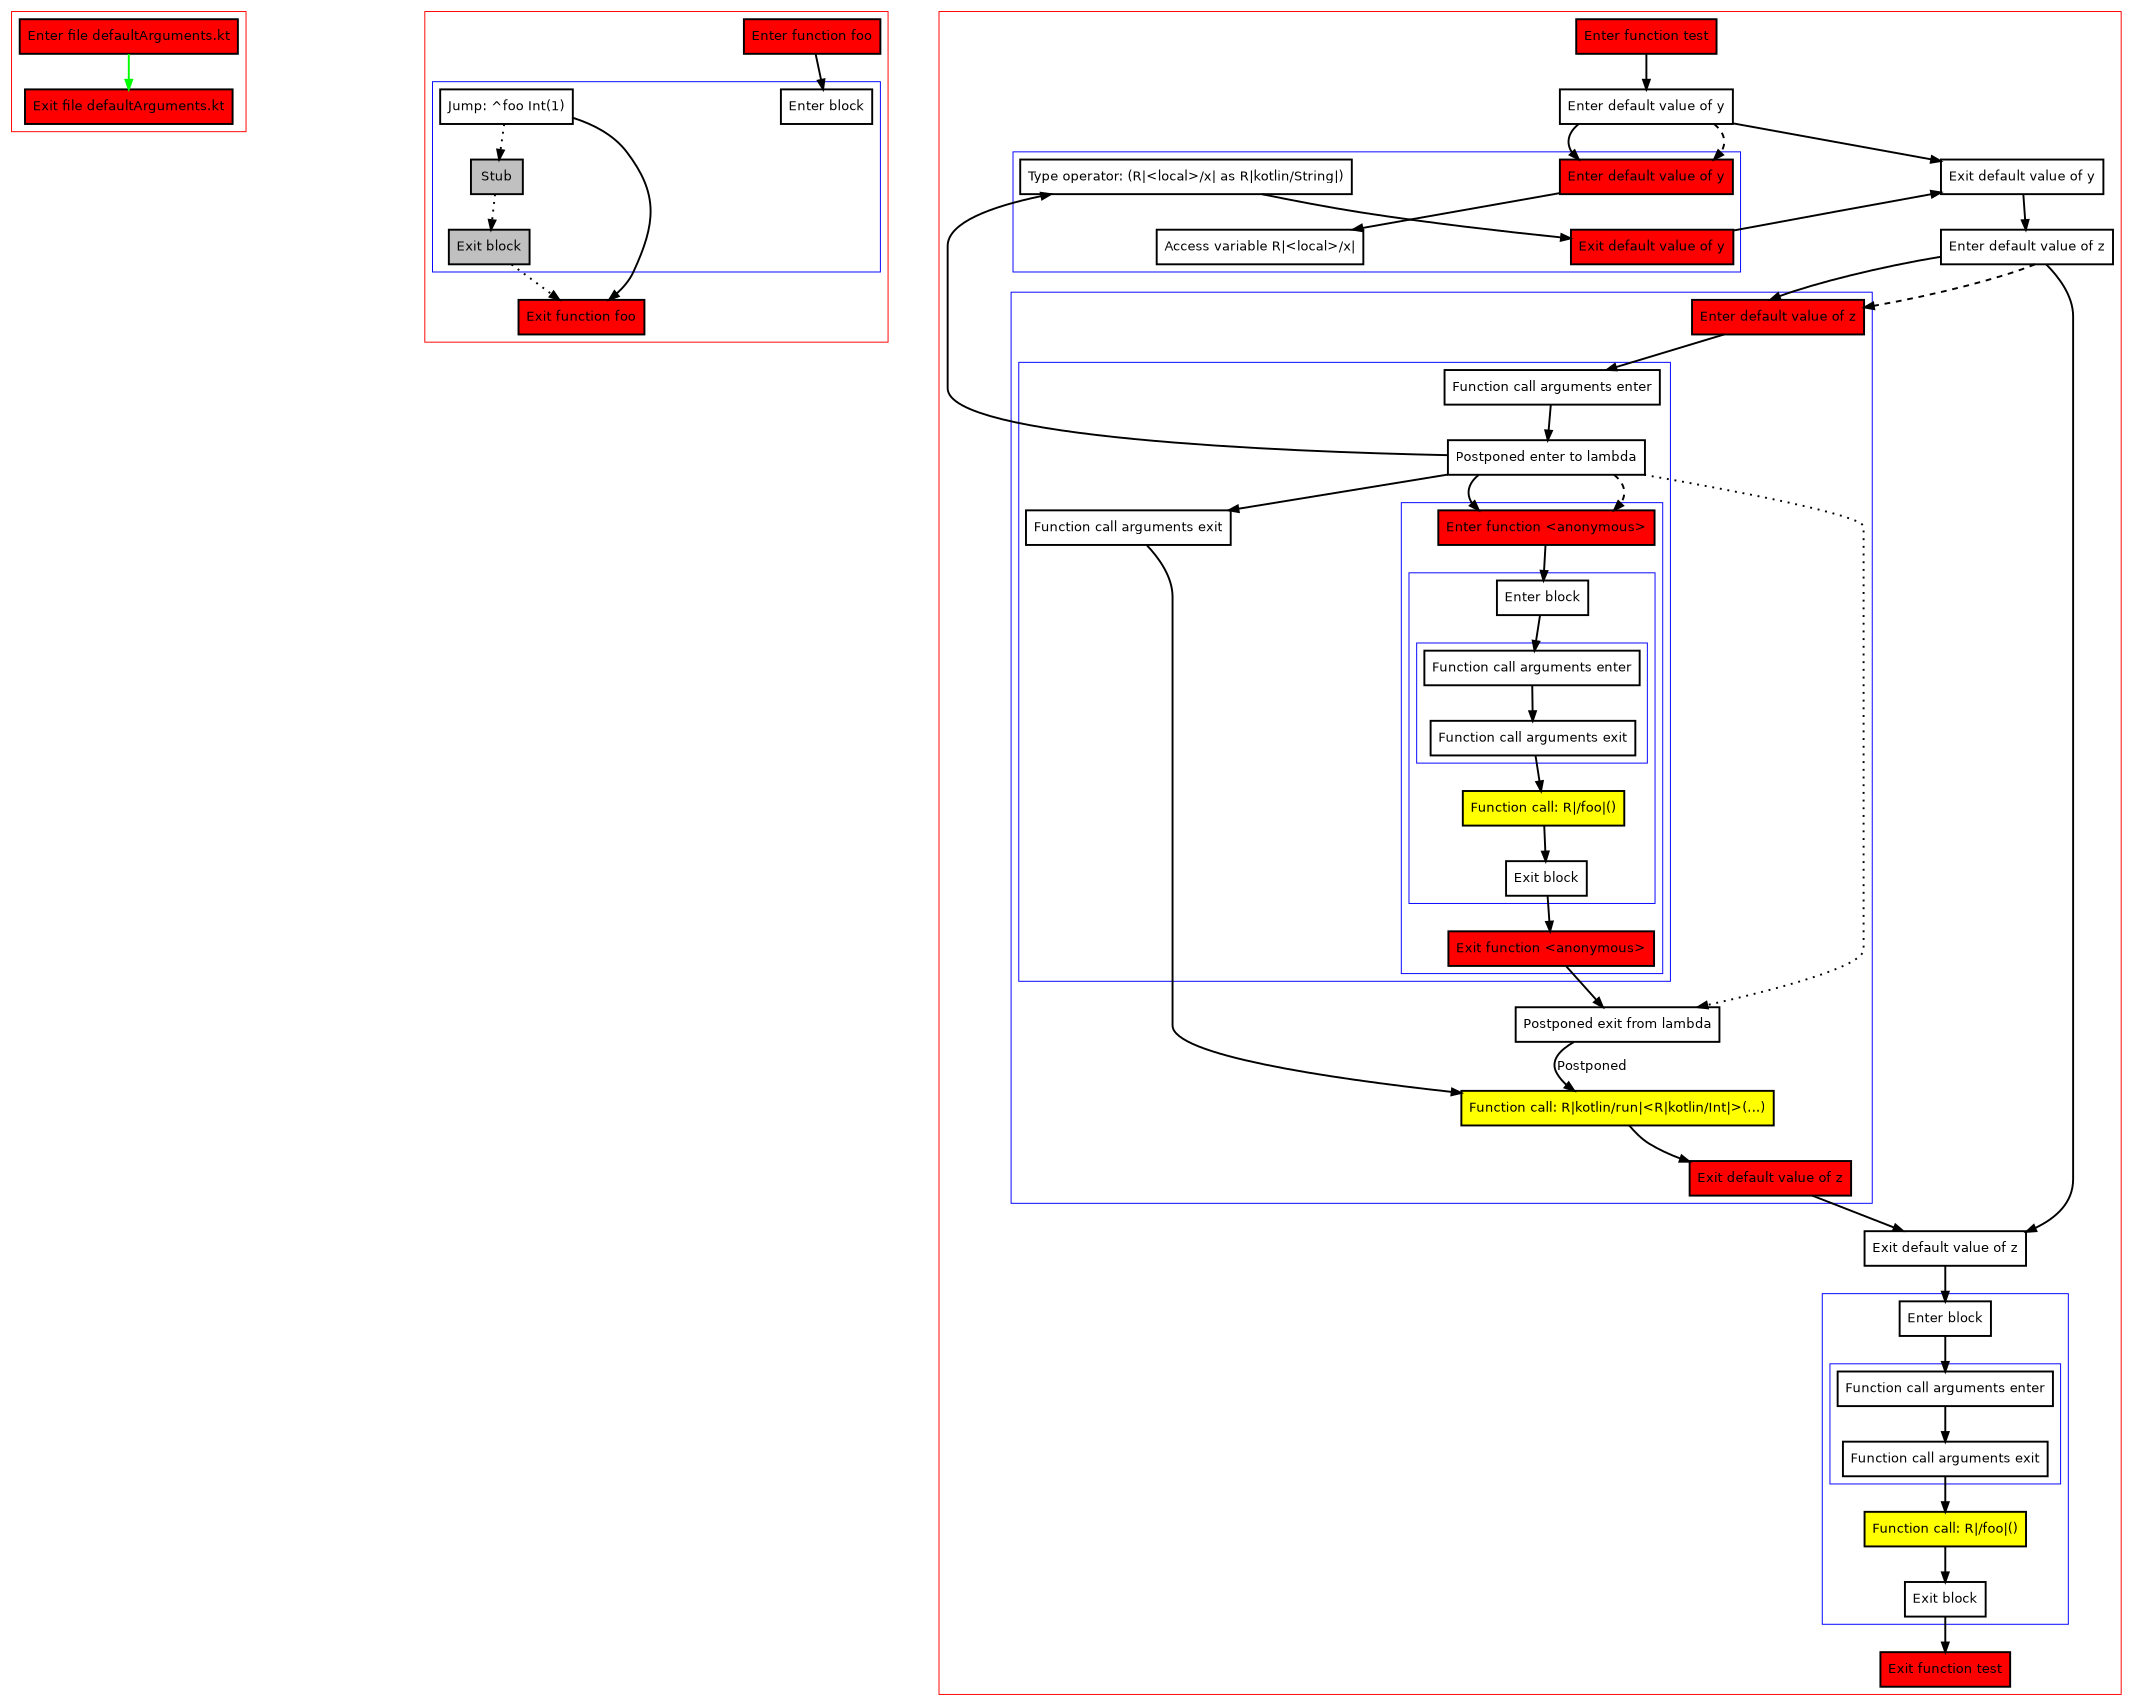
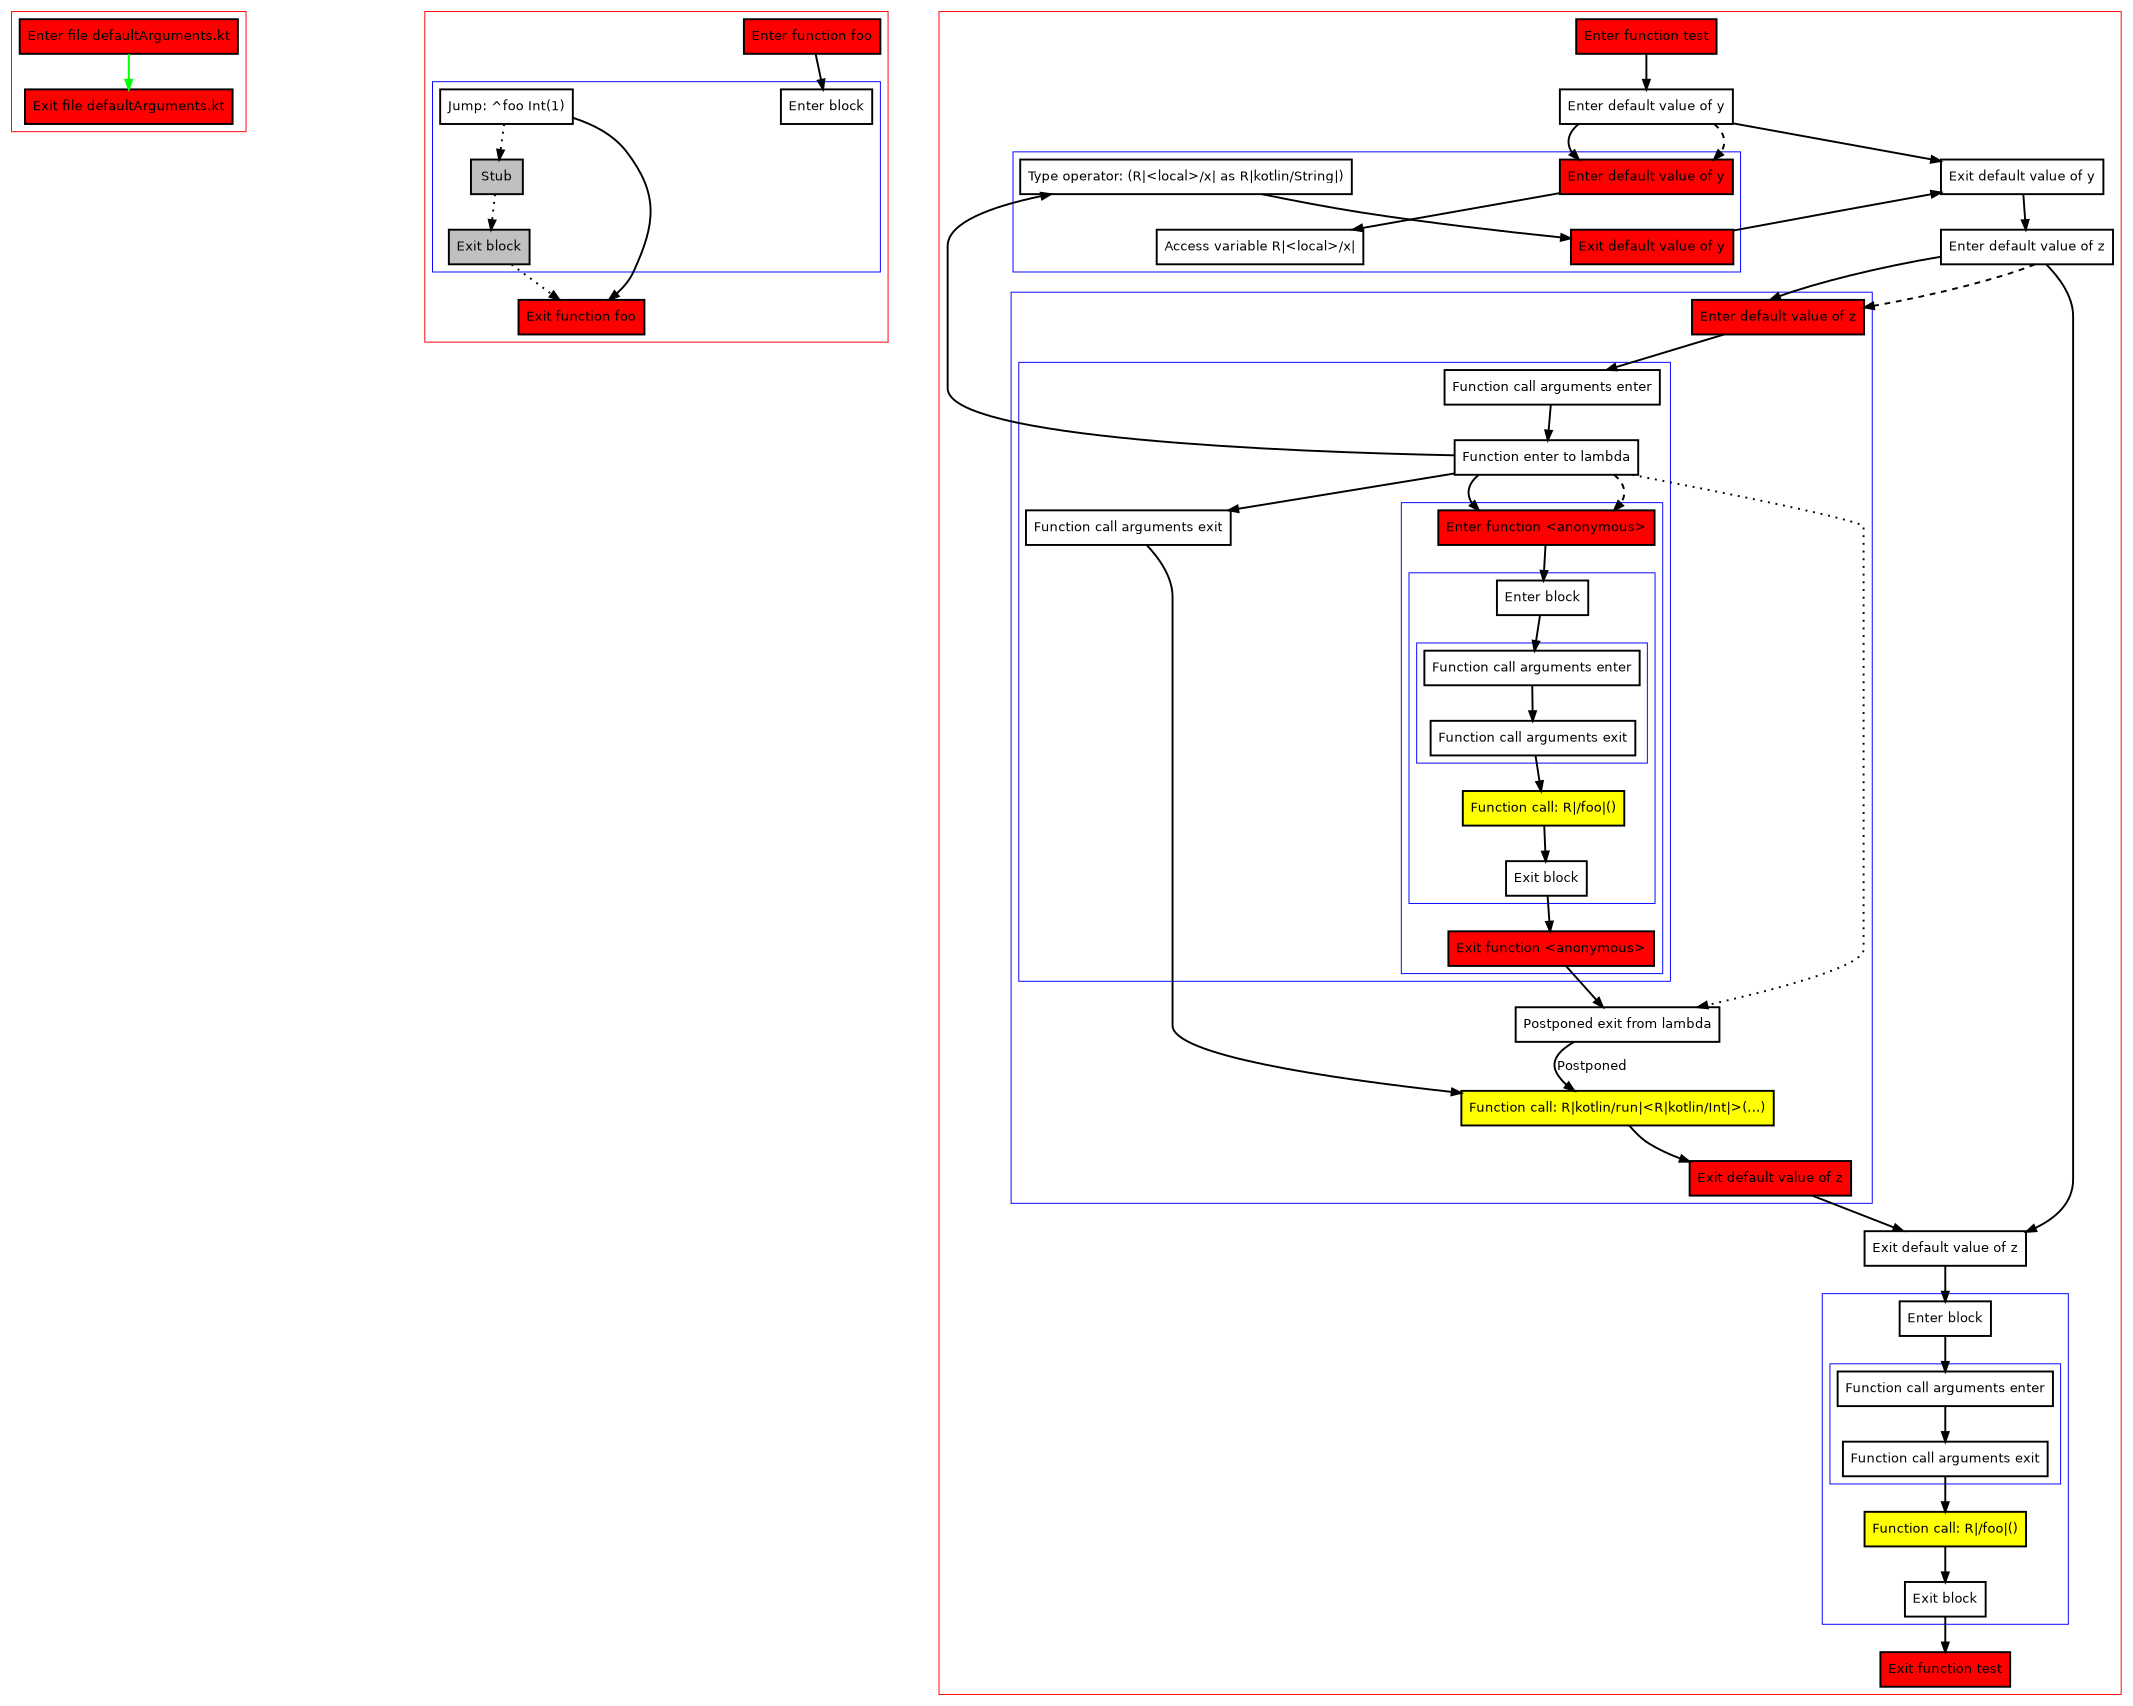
node "Postponed enter to lambda": label "Postponed enter to lambda" -> "Function enter to lambda"
